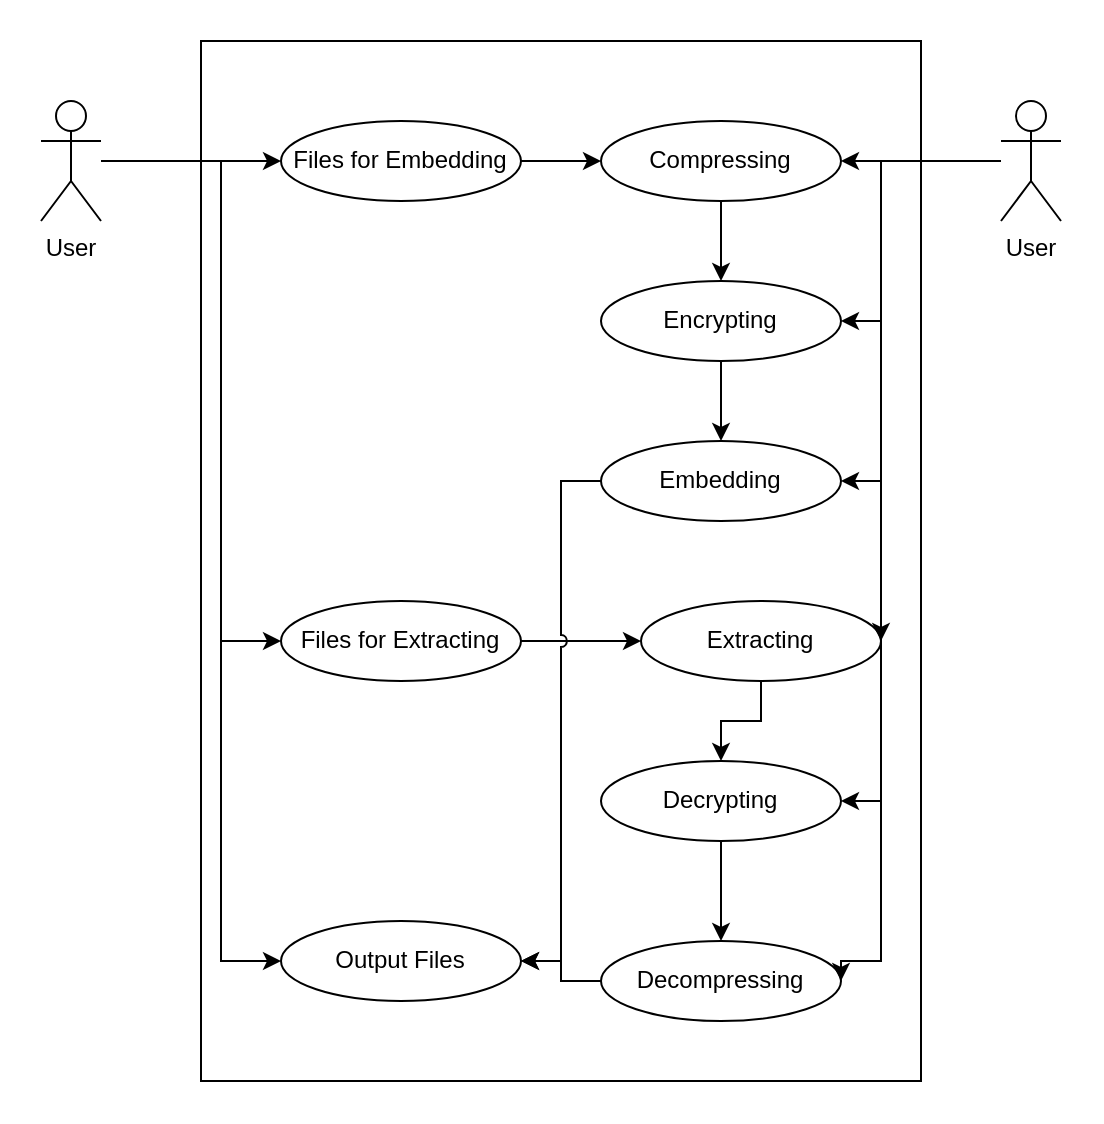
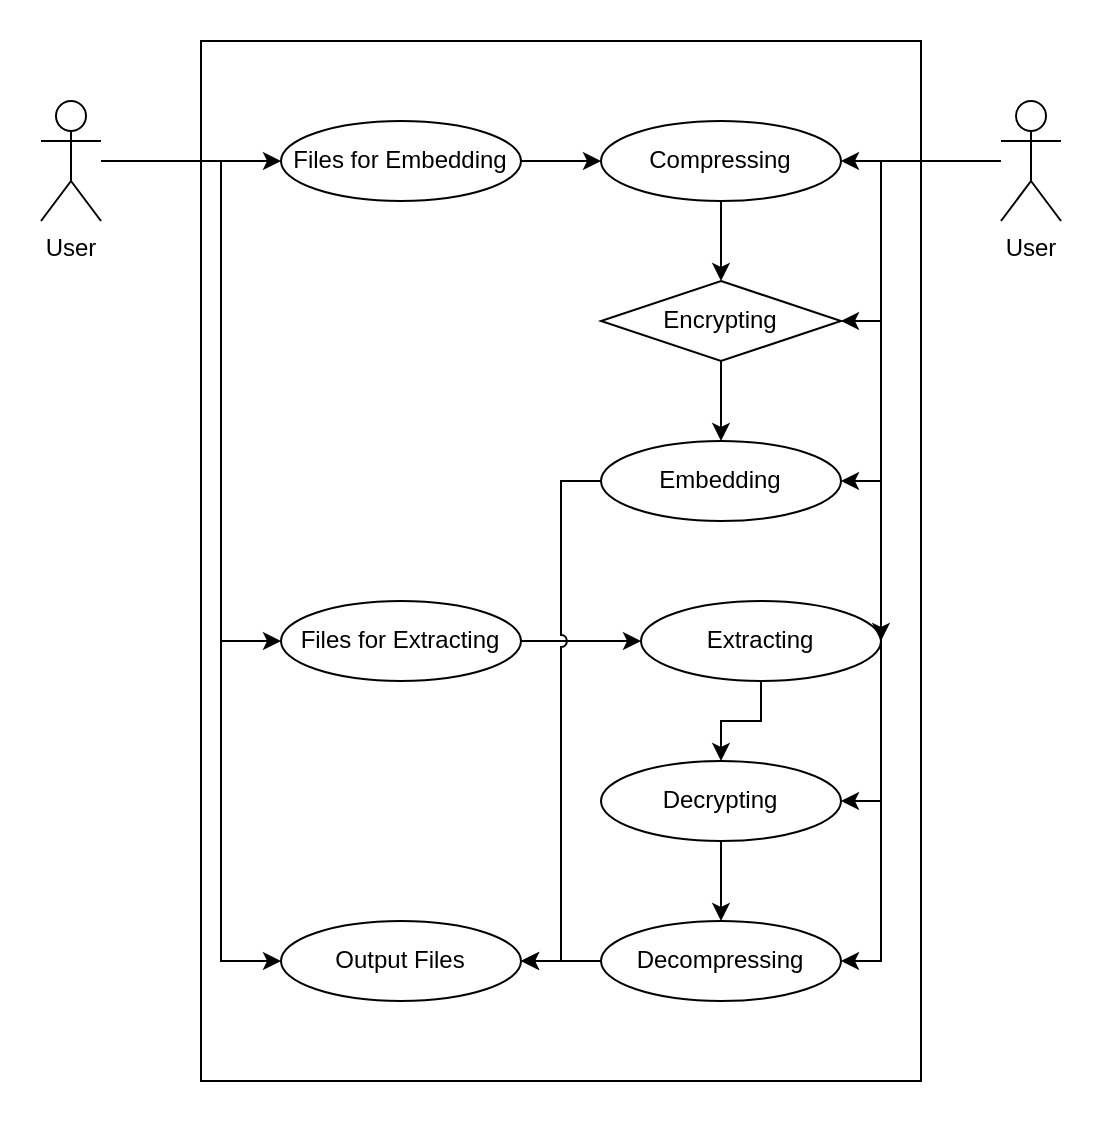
node "Encrypting": shape ellipse -> diamond
node "Decompressing": moved (721, 981) -> (721, 961)
